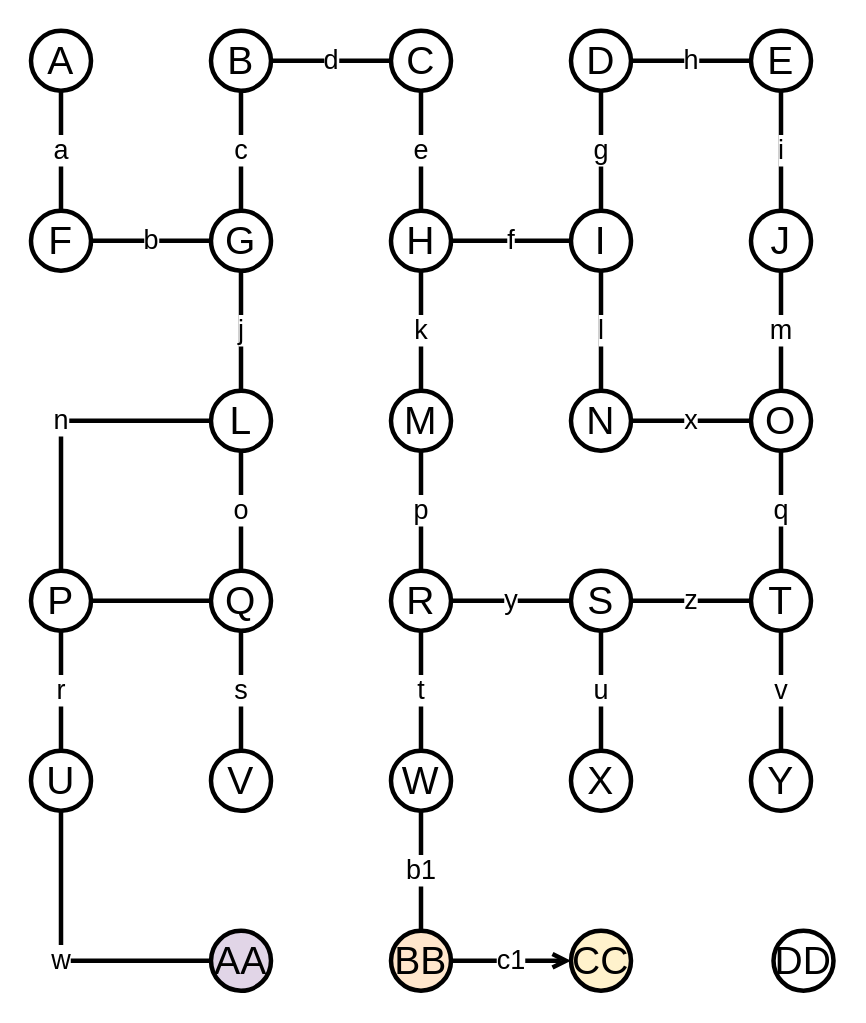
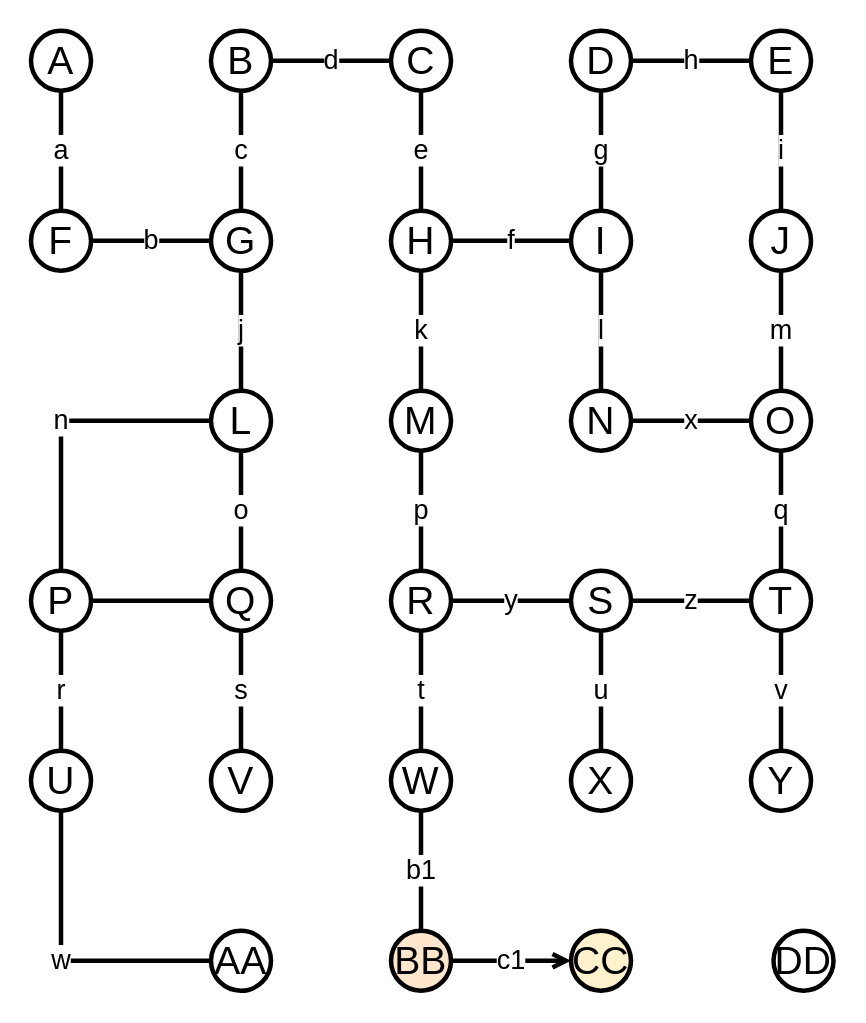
node "AA": fillcolor #e1d5e7 -> #ffffff
